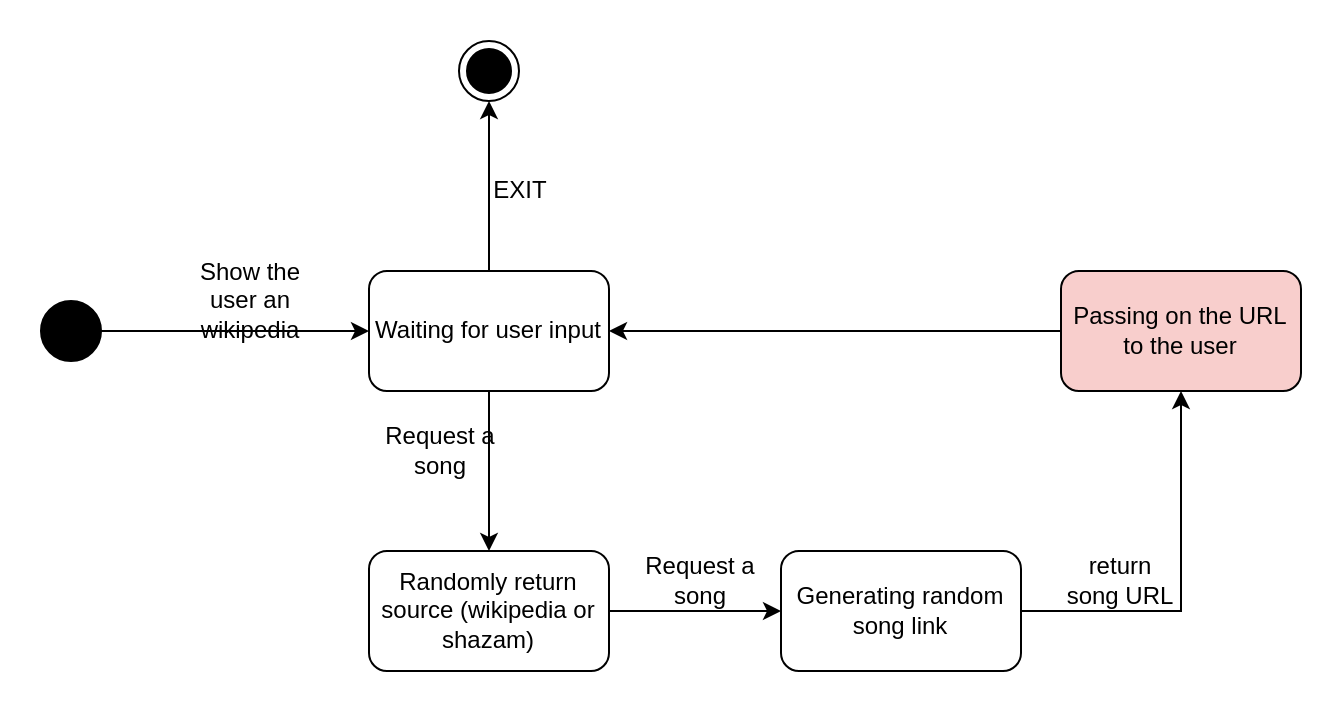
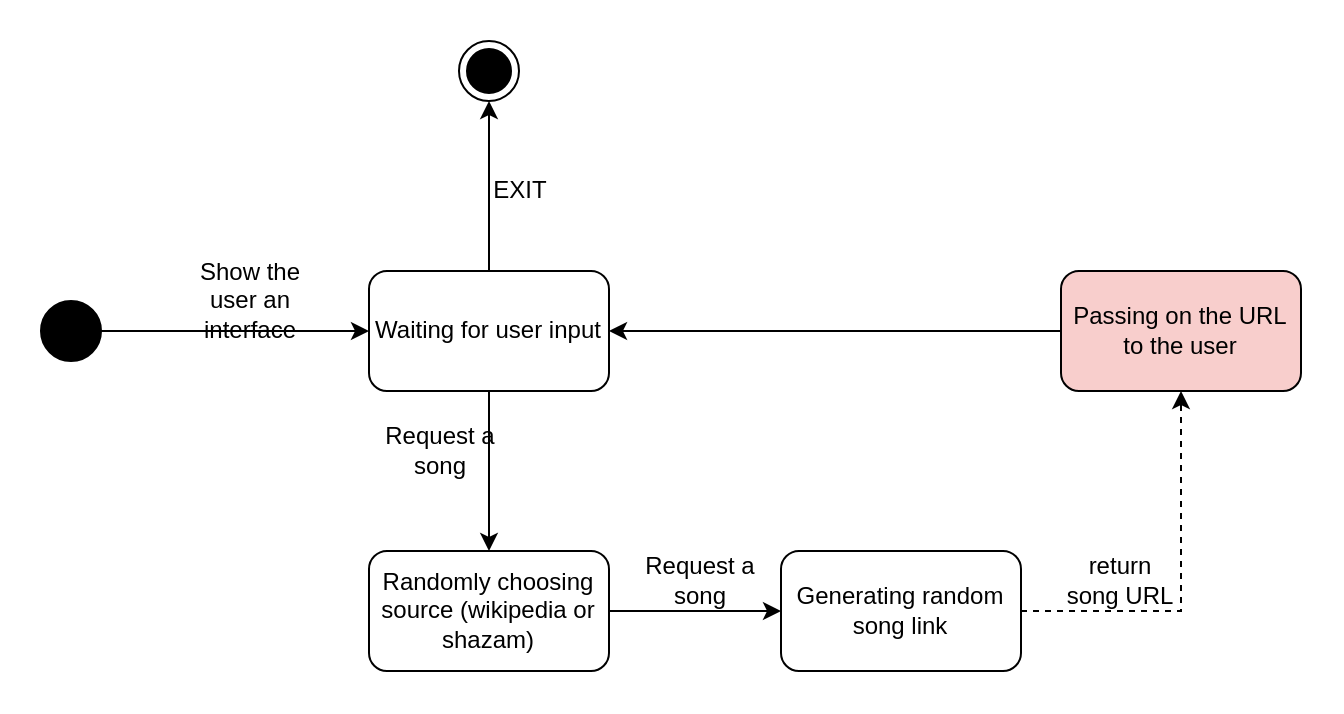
node "Show the user an wikipedia": label "Show the user an wikipedia" -> "Show the user an interface"
edge "Generating random song link" -> "Passing on the URL to the user": style solid -> dashed
node "Randomly return source (wikipedia or shazam)": label "Randomly return source (wikipedia or shazam)" -> "Randomly choosing source (wikipedia or shazam)"
